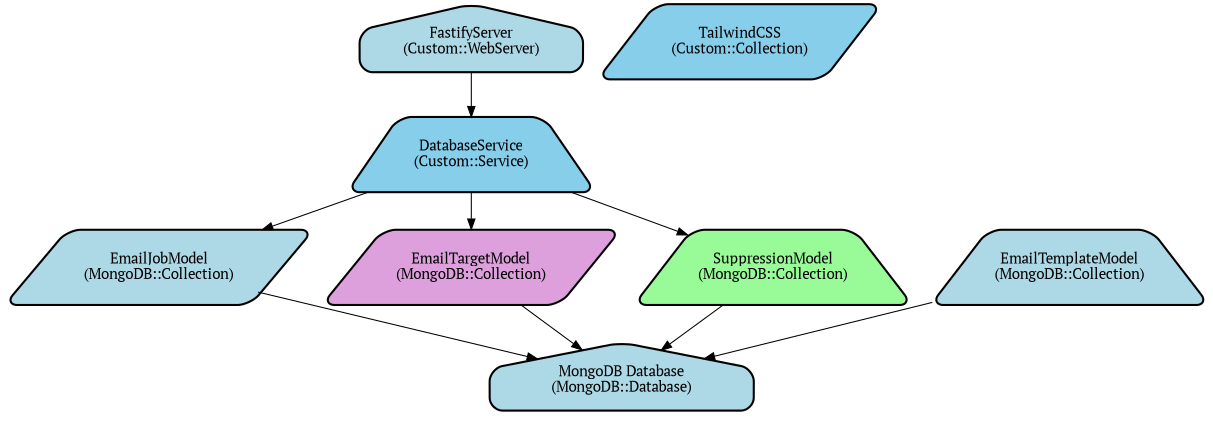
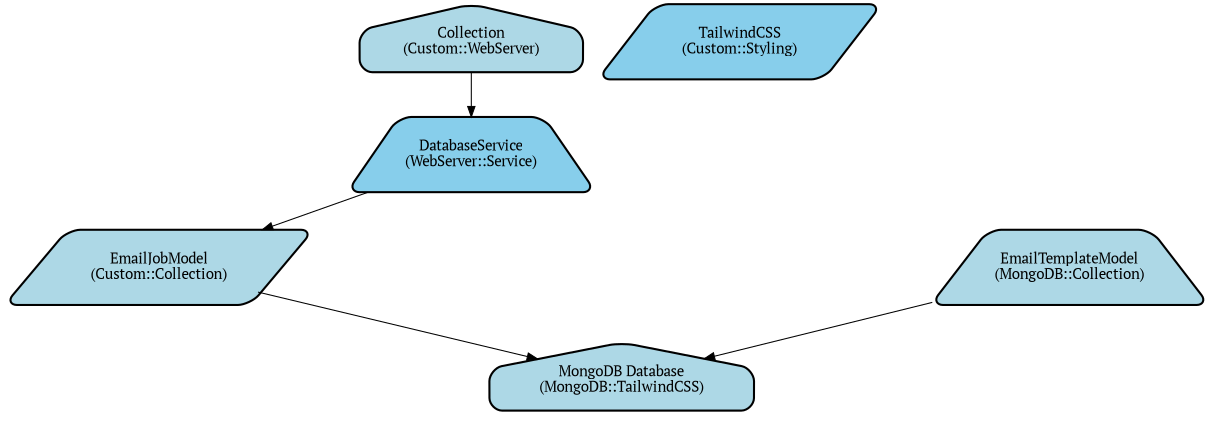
node "FastifyServer (Custom::WebServer)": label "FastifyServer (Custom::WebServer)" -> "Collection (Custom::WebServer)"
node "TailwindCSS (Custom::Collection)": label "TailwindCSS (Custom::Collection)" -> "TailwindCSS (Custom::Styling)"
node "DatabaseService (Custom::Service)": label "DatabaseService (Custom::Service)" -> "DatabaseService (WebServer::Service)"
node "EmailJobModel (MongoDB::Collection)": label "EmailJobModel (MongoDB::Collection)" -> "EmailJobModel (Custom::Collection)"
node "EmailTargetModel (MongoDB::Collection)": removed
node "SuppressionModel (MongoDB::Collection)": removed
node "MongoDB Database (MongoDB::Database)": label "MongoDB Database (MongoDB::Database)" -> "MongoDB Database (MongoDB::TailwindCSS)"
